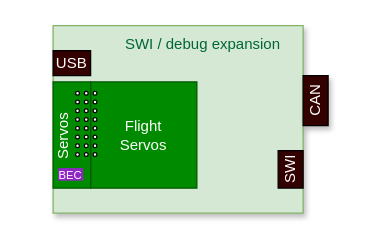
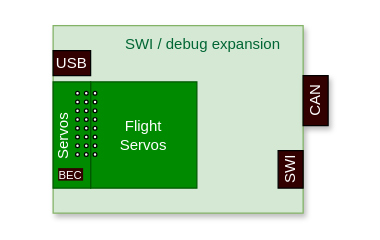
node "BEC": fillcolor #9026c5 -> #330000
